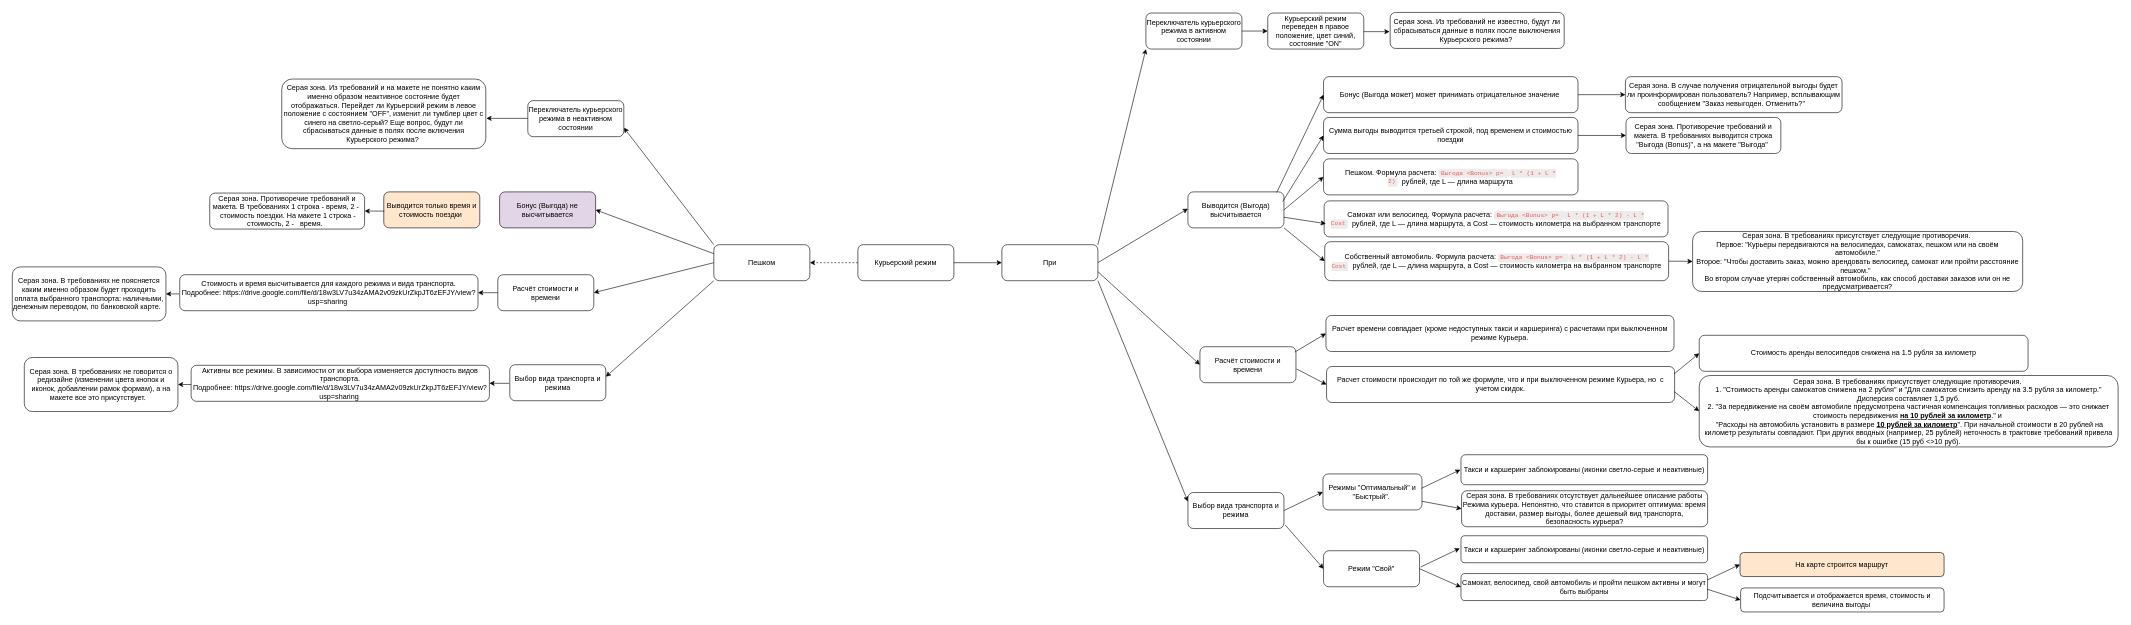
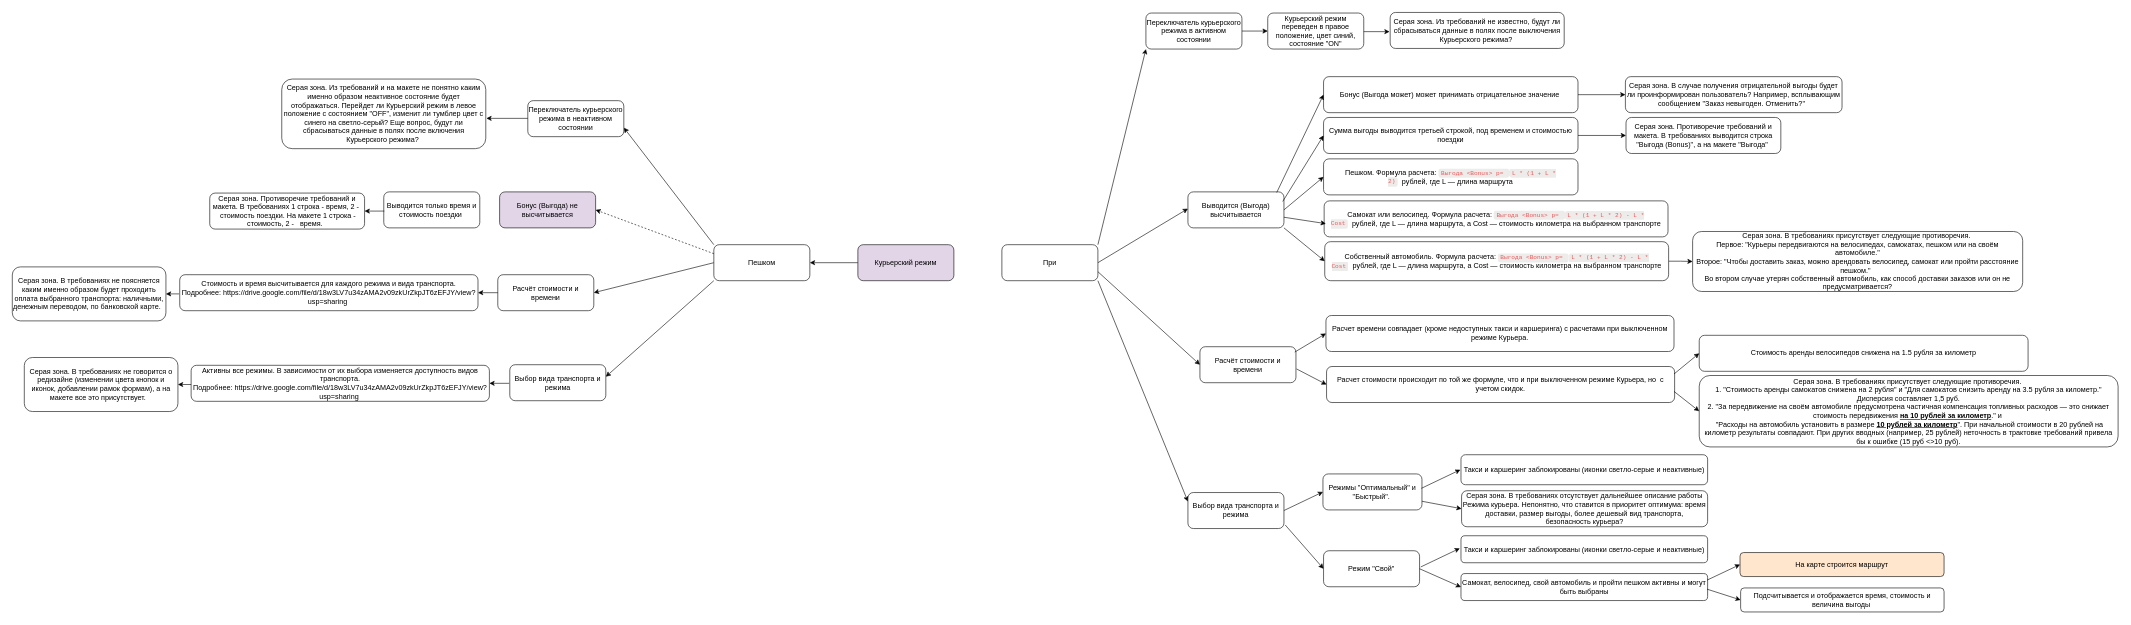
node "Выводится только время и стоимость поездки": fillcolor #ffe6cc -> #ffffff
edge "Пешком" -> "Бонус (Выгода) не высчитывается": style solid -> dashed
edge "Курьерский режим" -> "Пешком": style dashed -> solid
node "Курьерский режим": fillcolor #ffffff -> #e1d5e7
edge "Курьерский режим" -> "При": removed
